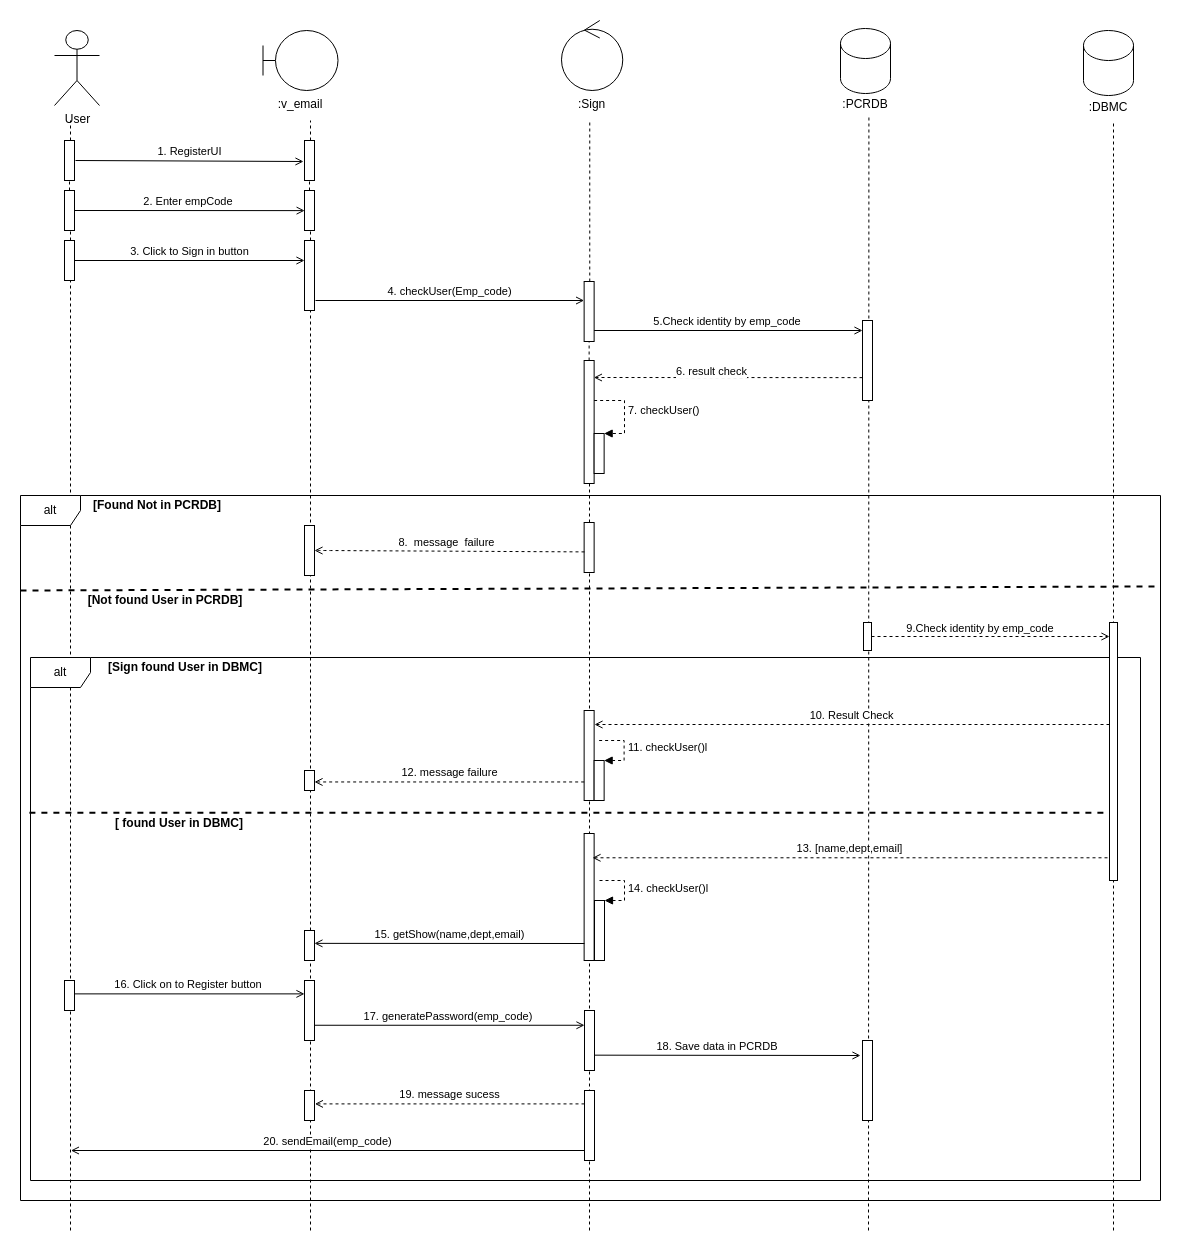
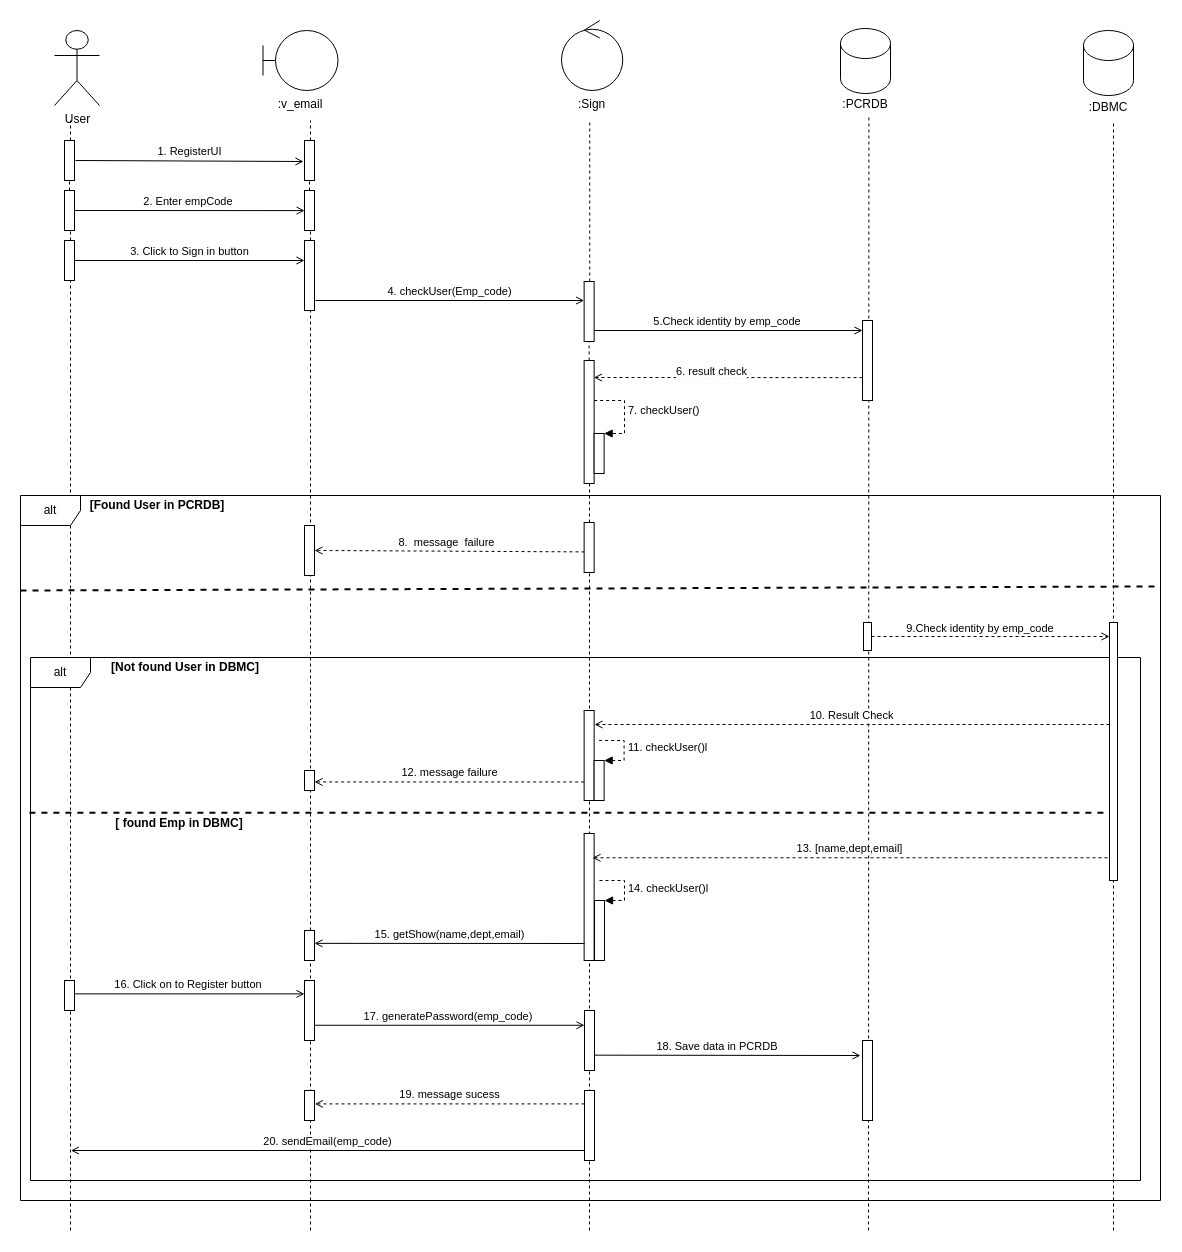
node "[Found Not in PCRDB]": label "[Found Not in PCRDB]" -> "[Found User in PCRDB]"
node "[Not found User in PCRDB]": removed
node "[Sign found User in DBMC]": label "[Sign found User in DBMC]" -> "[Not found User in DBMC]"
node "[ found User in DBMC]": label "[ found User in DBMC]" -> "[ found Emp in DBMC]"
